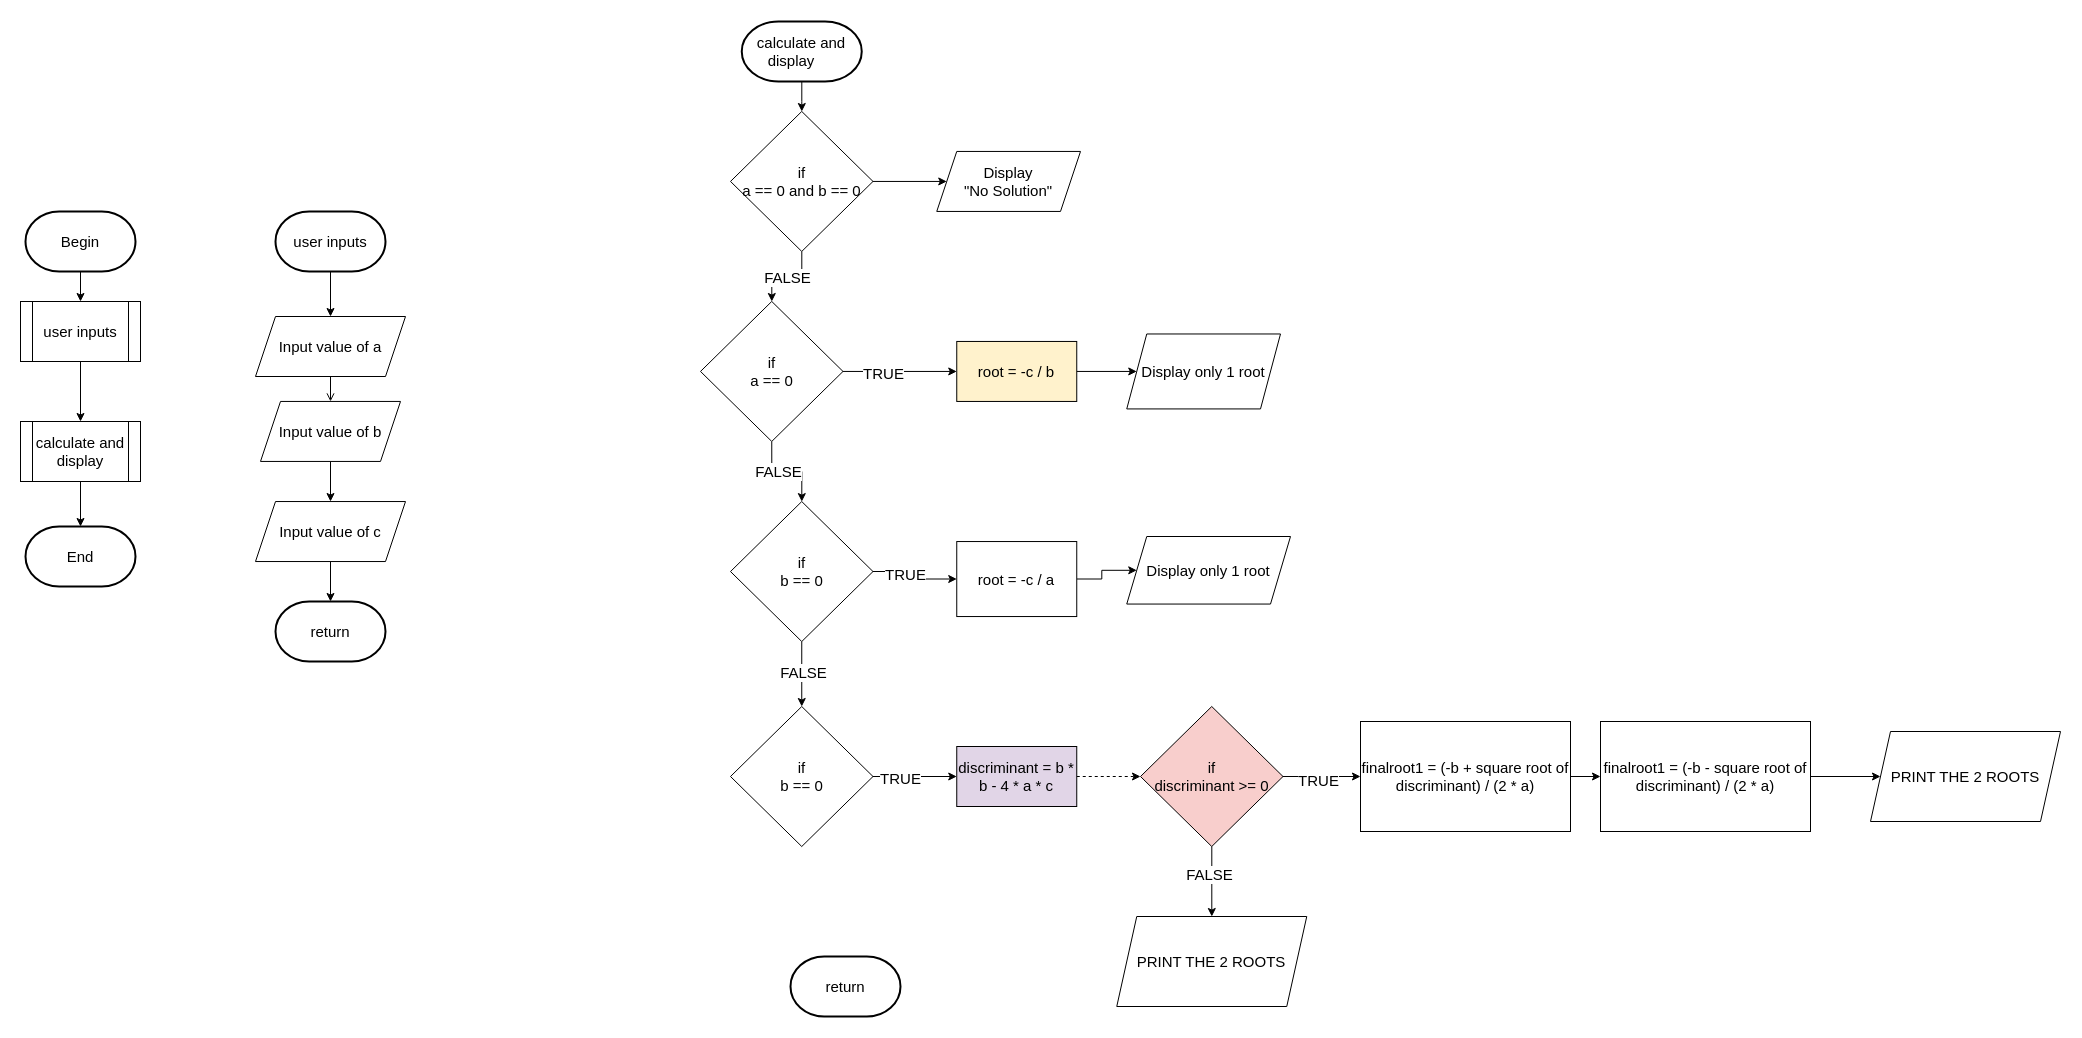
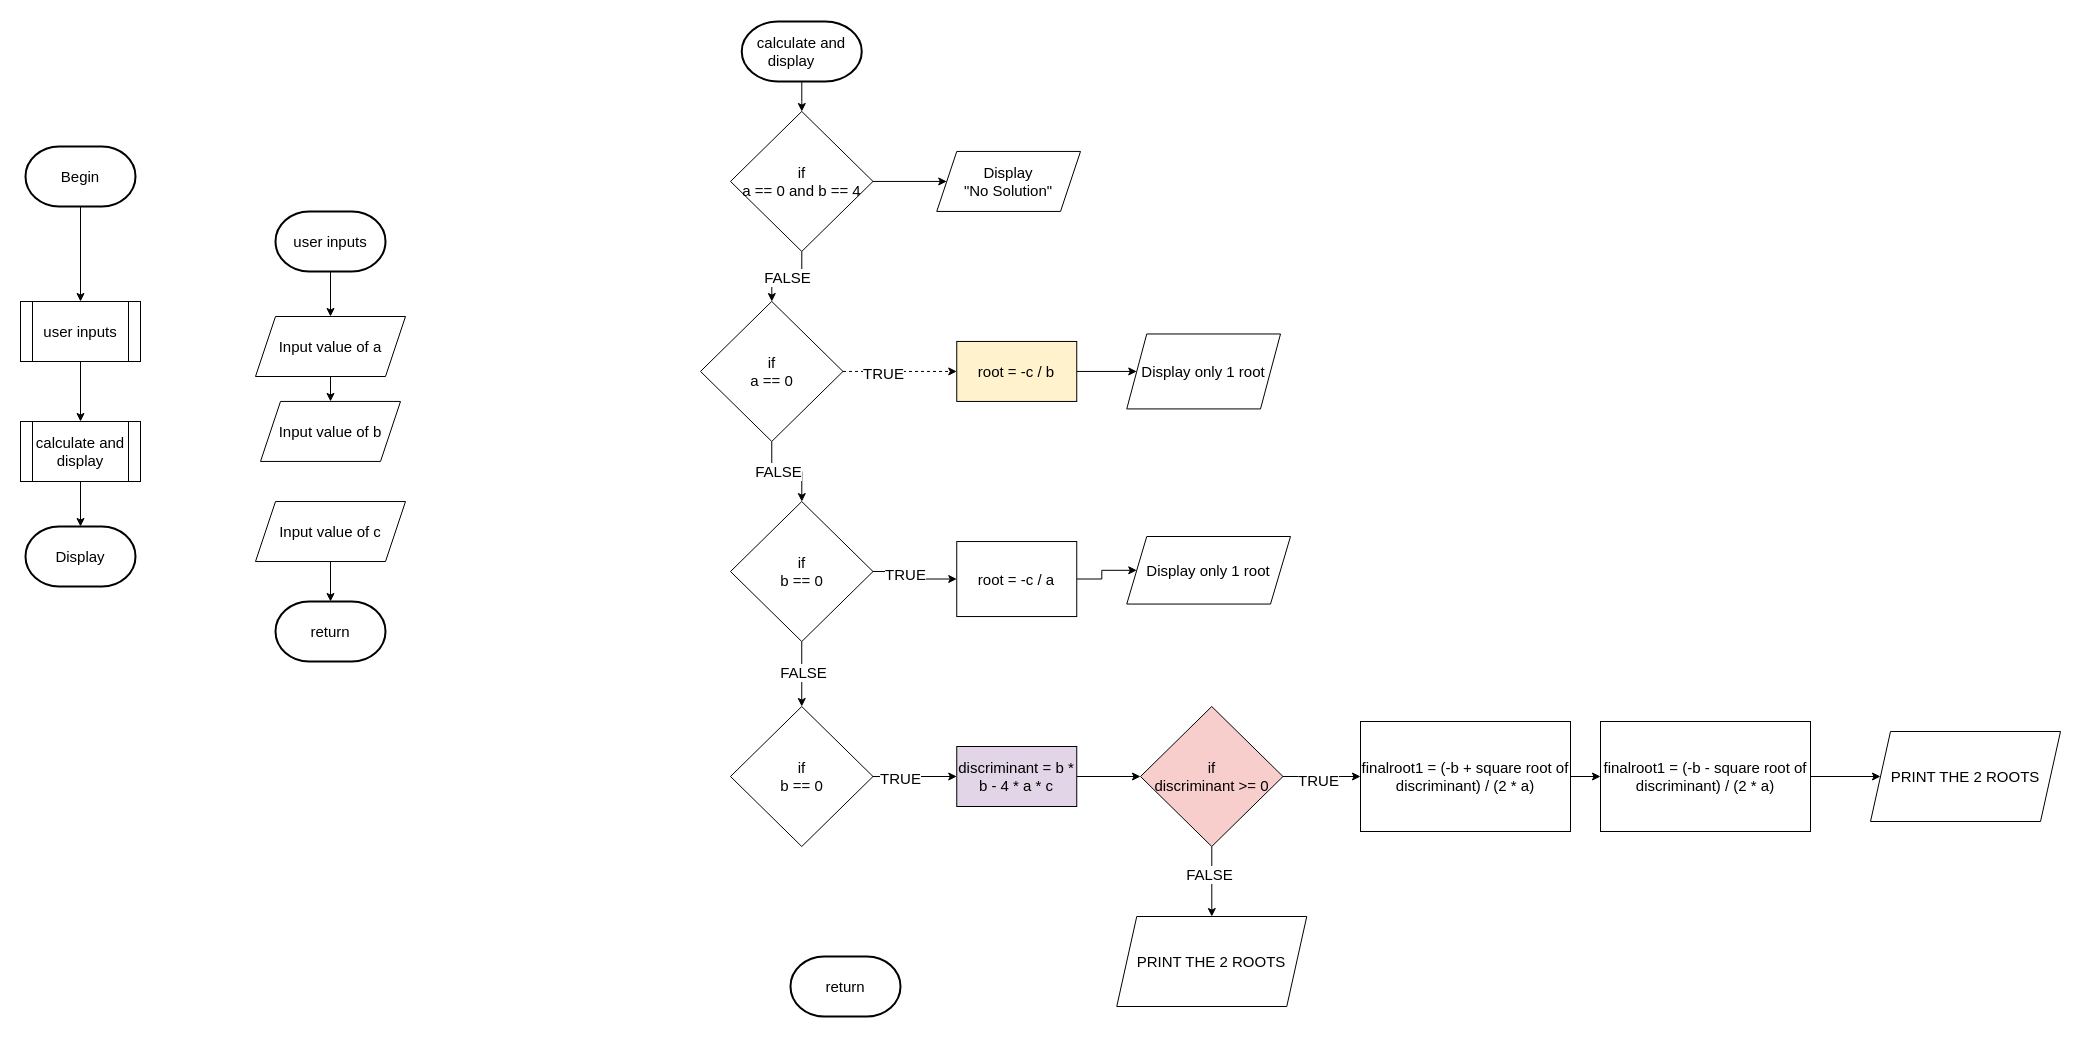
node "ifa == 0 and b == 0": label "ifa == 0 and b == 0" -> "ifa == 0 and b == 4"
node "Begin": moved (81, 242) -> (81, 177)
edge "ifa == 0" -> "root = -c / b": style solid -> dashed
edge "Input value of a" -> "Input value of b": arrowhead open -> classic
edge "Input value of b" -> "Input value of c": removed
node "End": label "End" -> "Display"
edge "discriminant = b * b - 4 * a * c" -> "ifdiscriminant >= 0": style dashed -> solid
